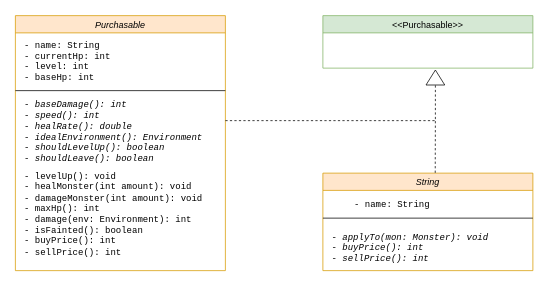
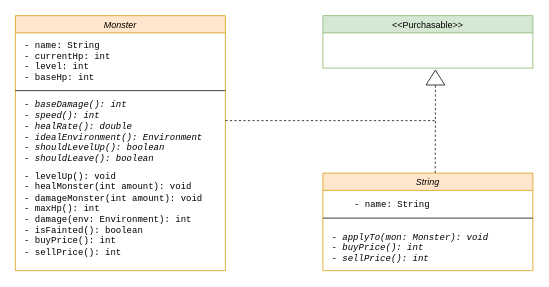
node "Purchasable": label "Purchasable" -> "Monster"
